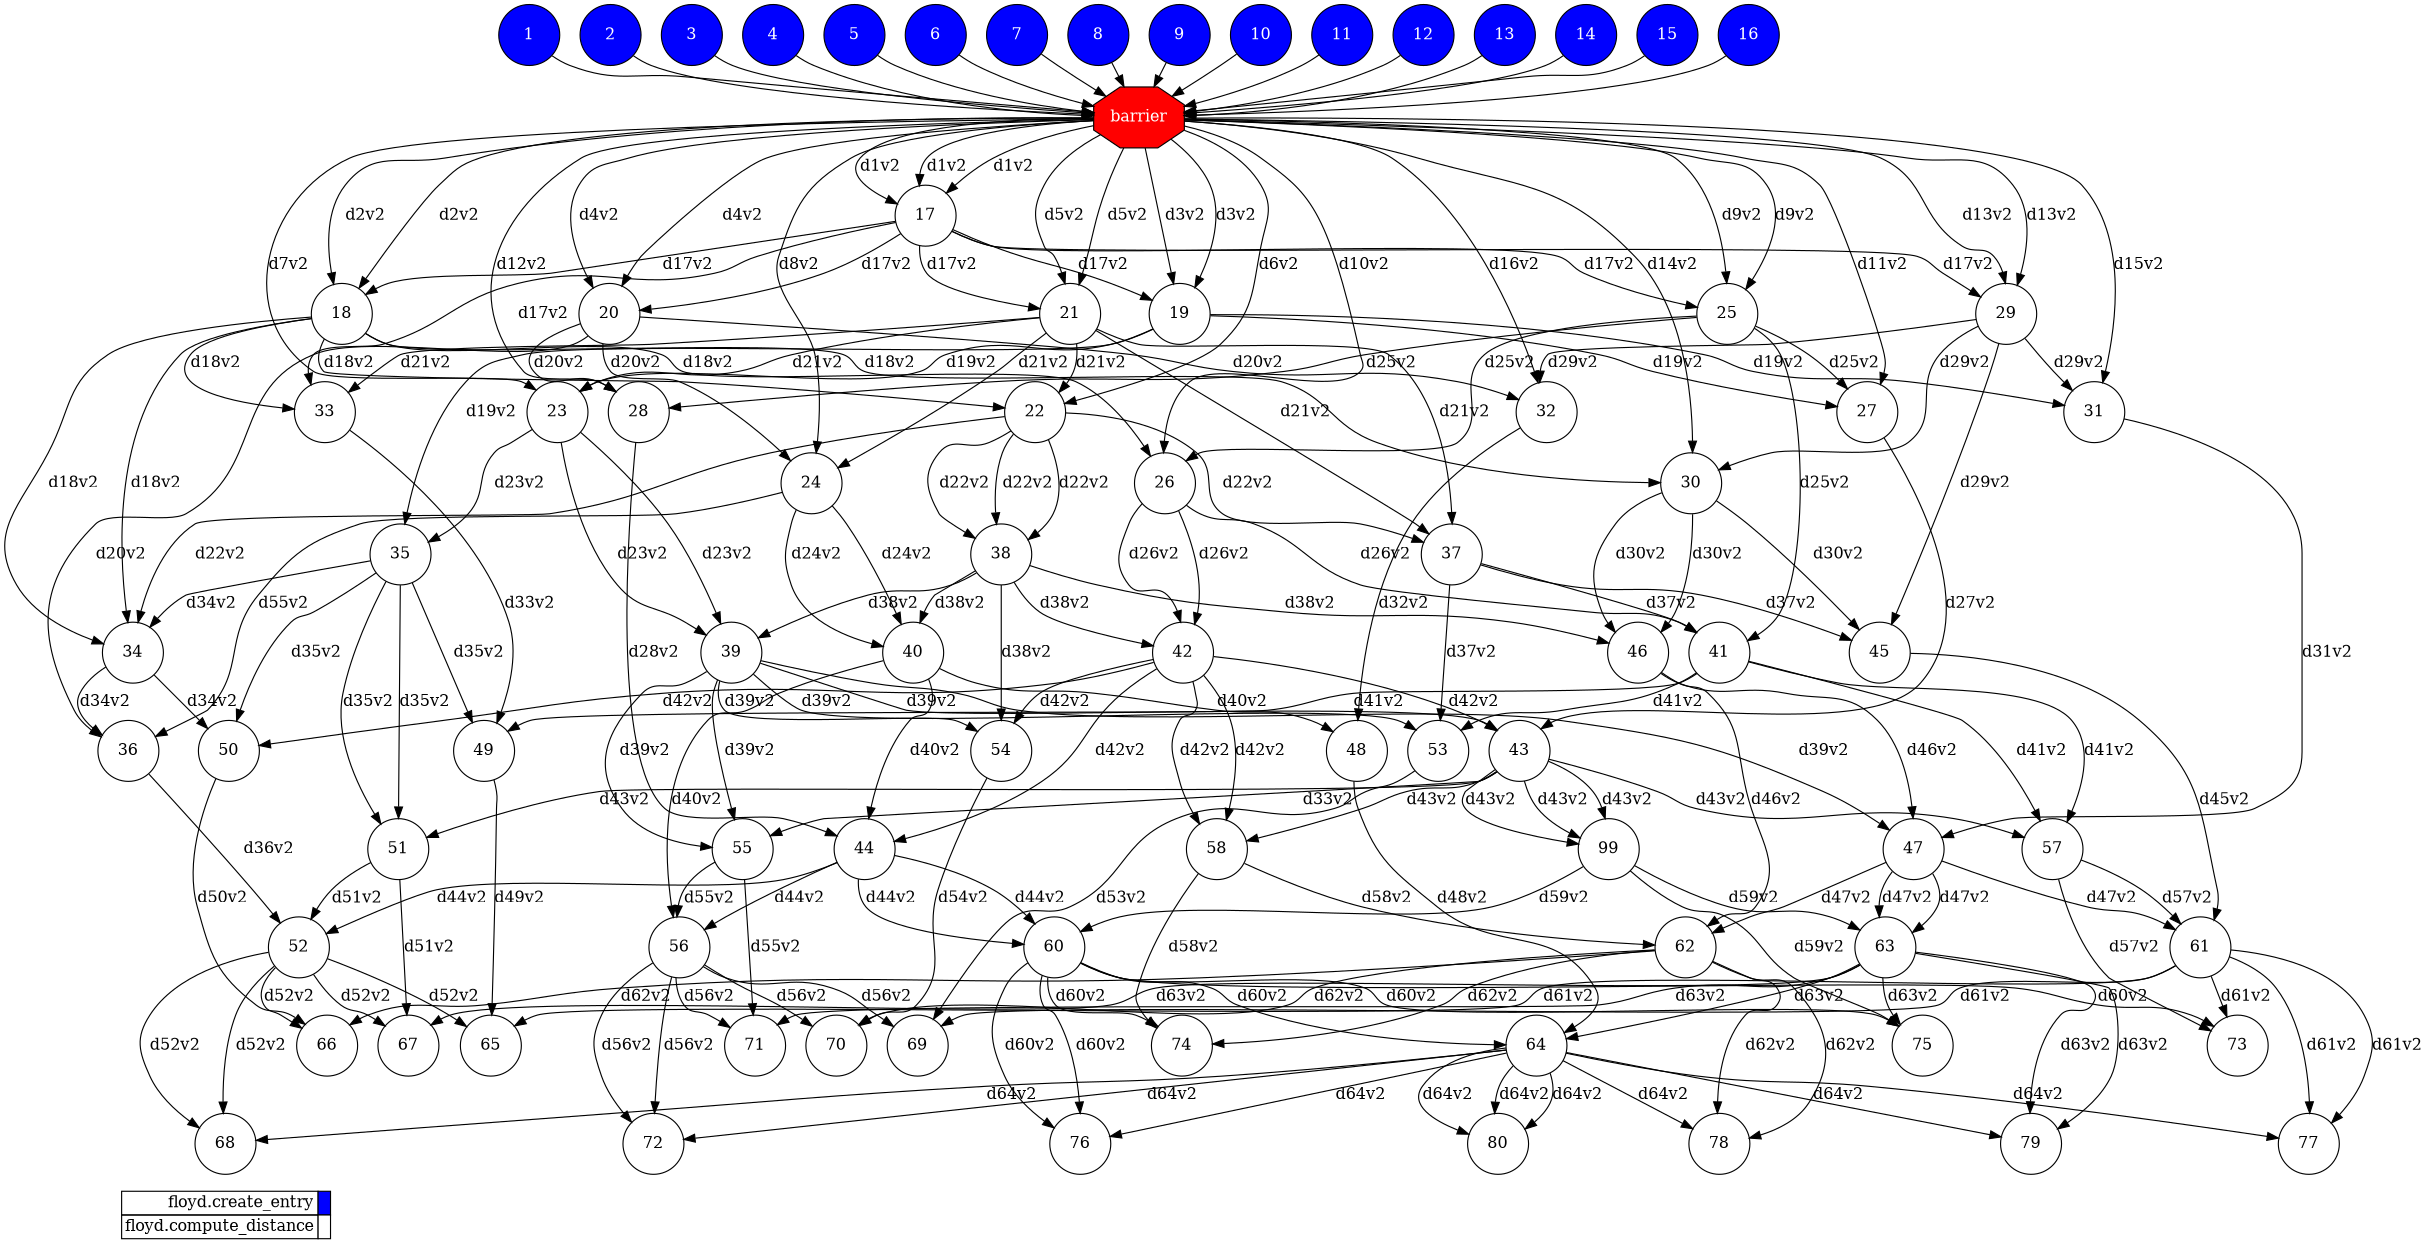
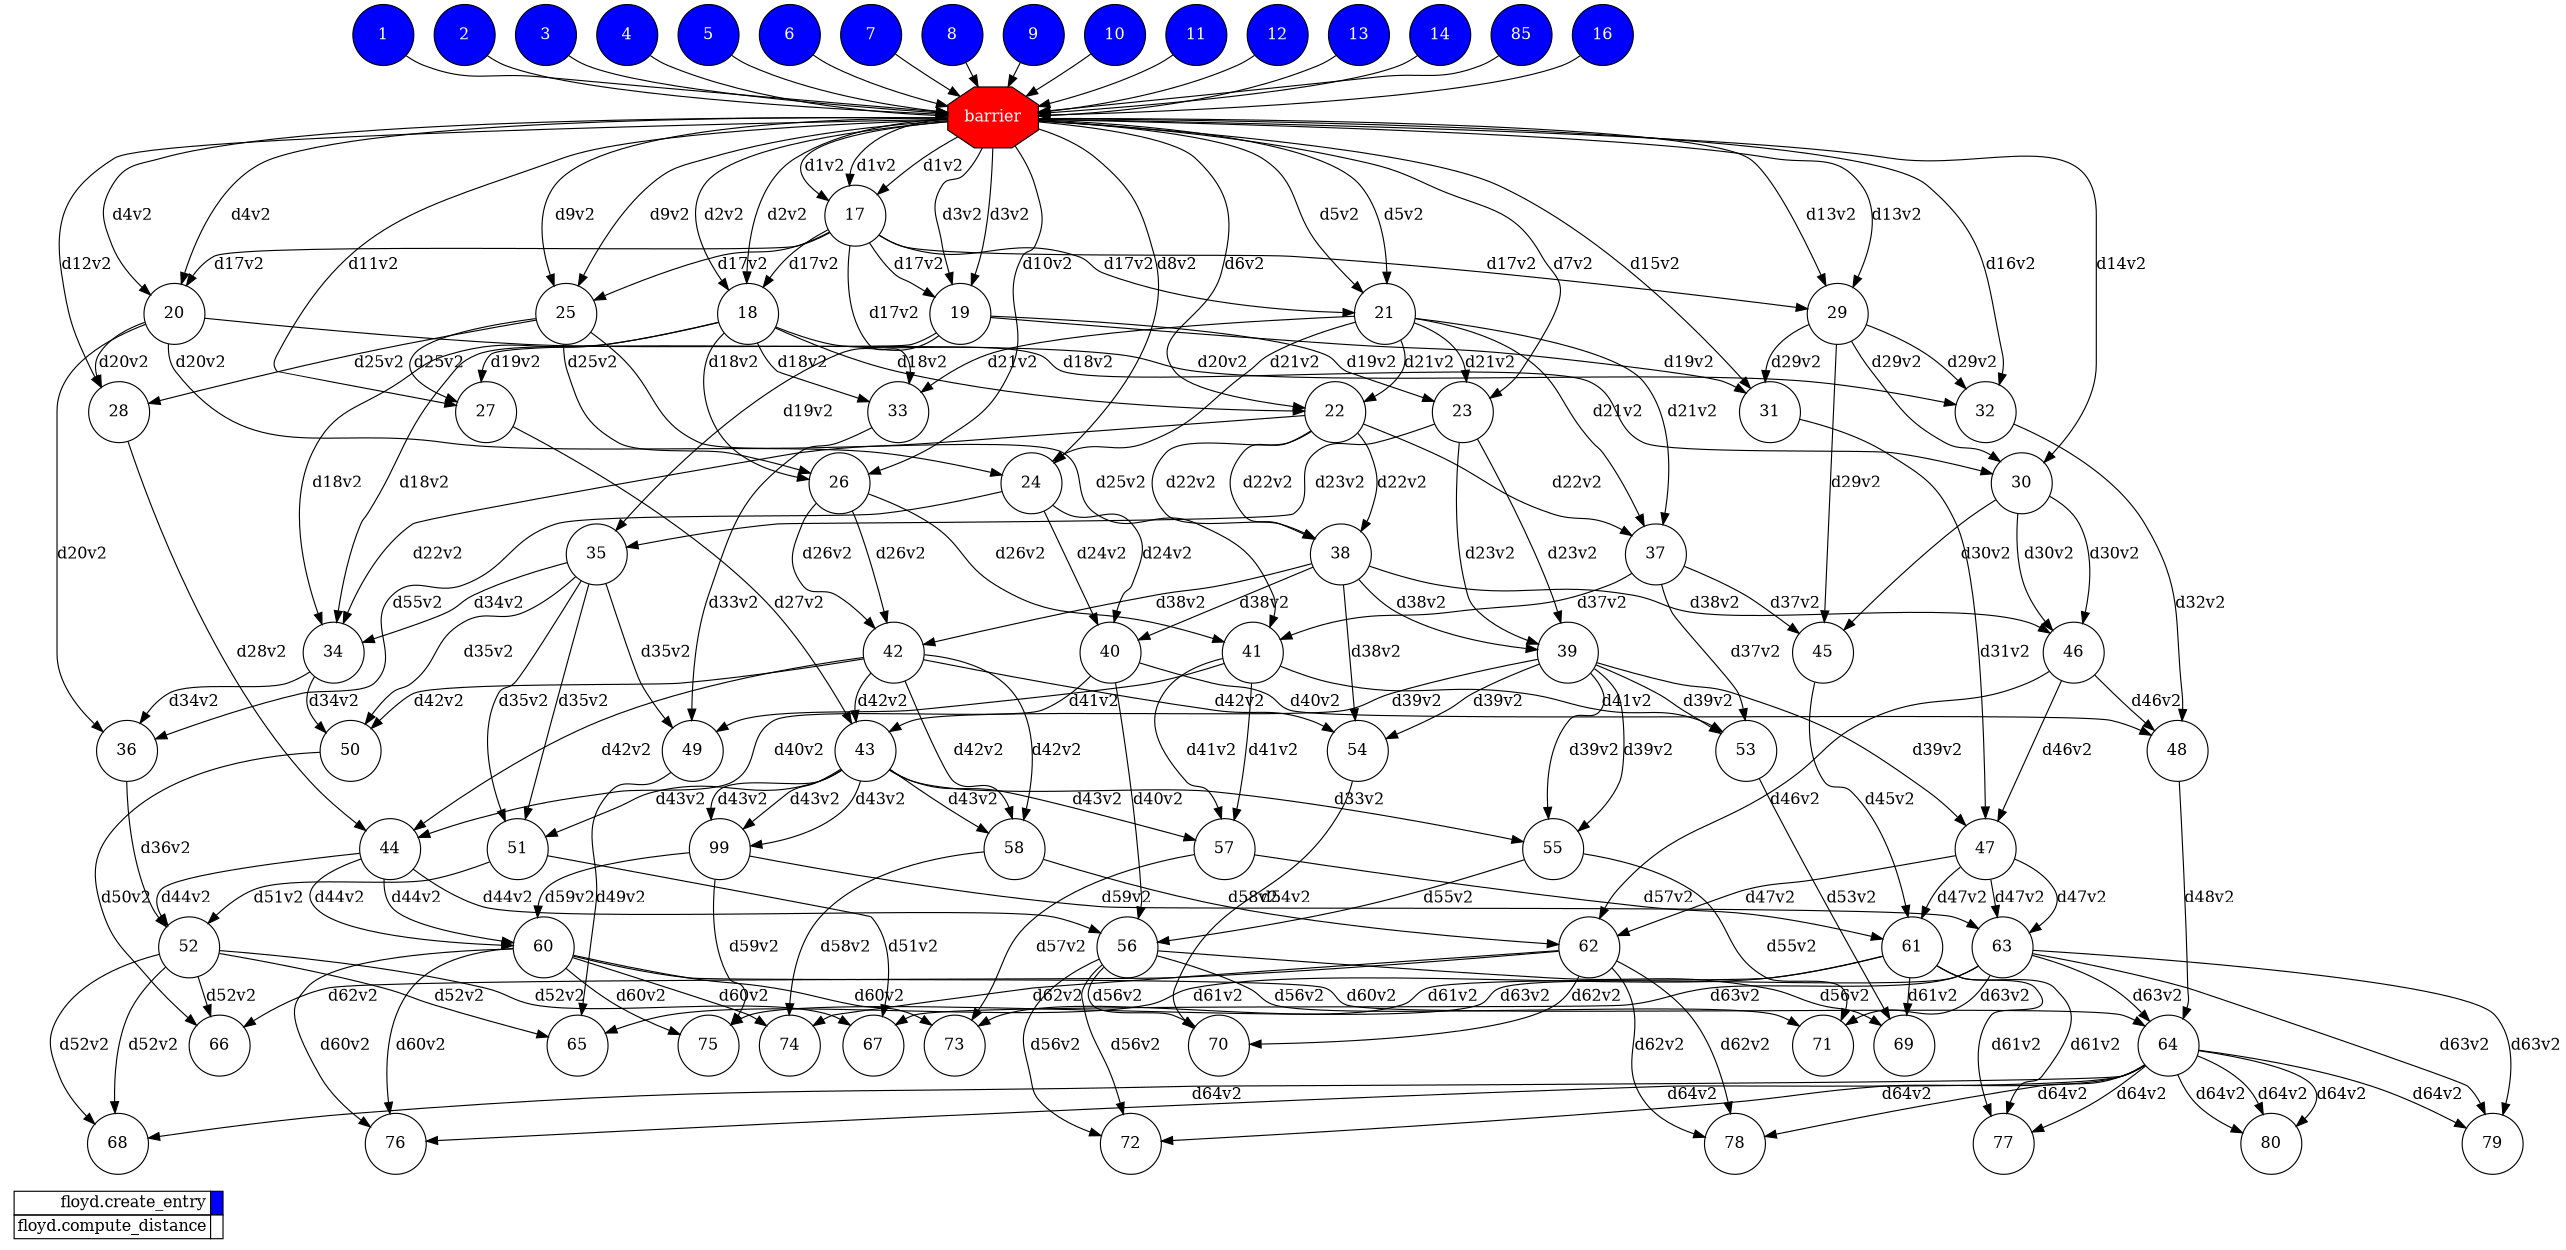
node "15": label "15" -> "85"
edge "46" -> "48": added, label "d46v2"
